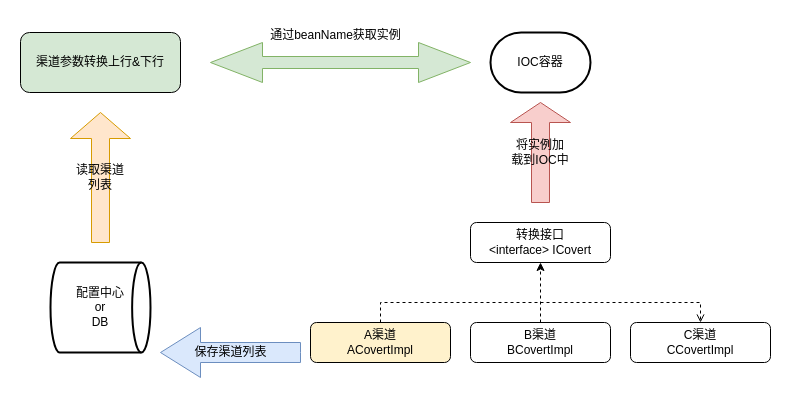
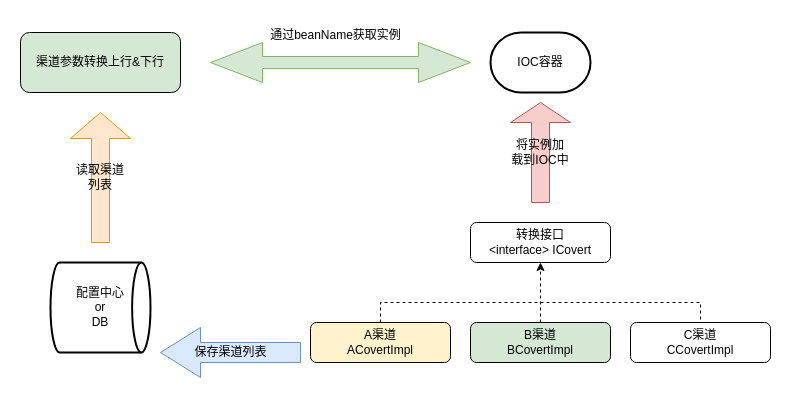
edge "A渠道 ACovertImpl" -> "C渠道 CCovertImpl": arrowhead open -> none
node "B渠道 BCovertImpl": fillcolor #ffffff -> #d5e8d4
